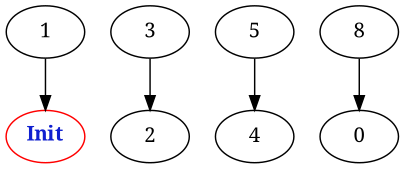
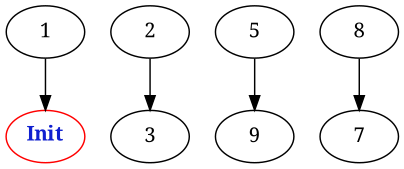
edge "3" -> "2": reversed
node "4": label "4" -> "9"
node "0": label "0" -> "7"
